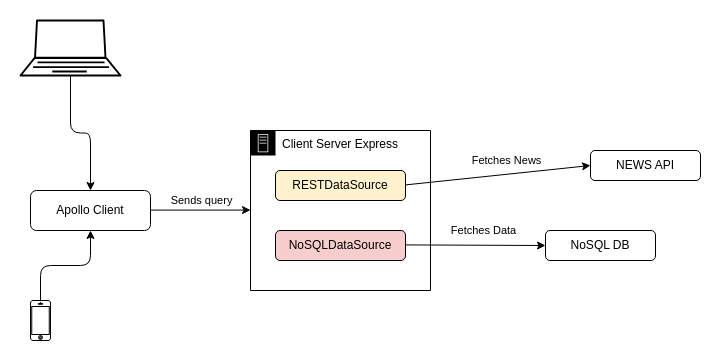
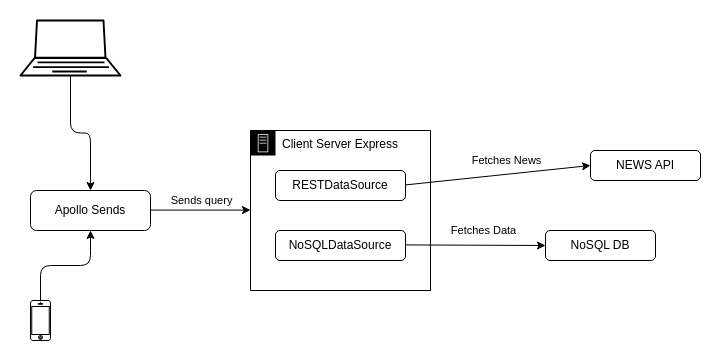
node "RESTDataSource": fillcolor #fff2cc -> #ffffff
node "Apollo Client": label "Apollo Client" -> "Apollo Sends"
node "NoSQLDataSource": fillcolor #f8cecc -> #ffffff
